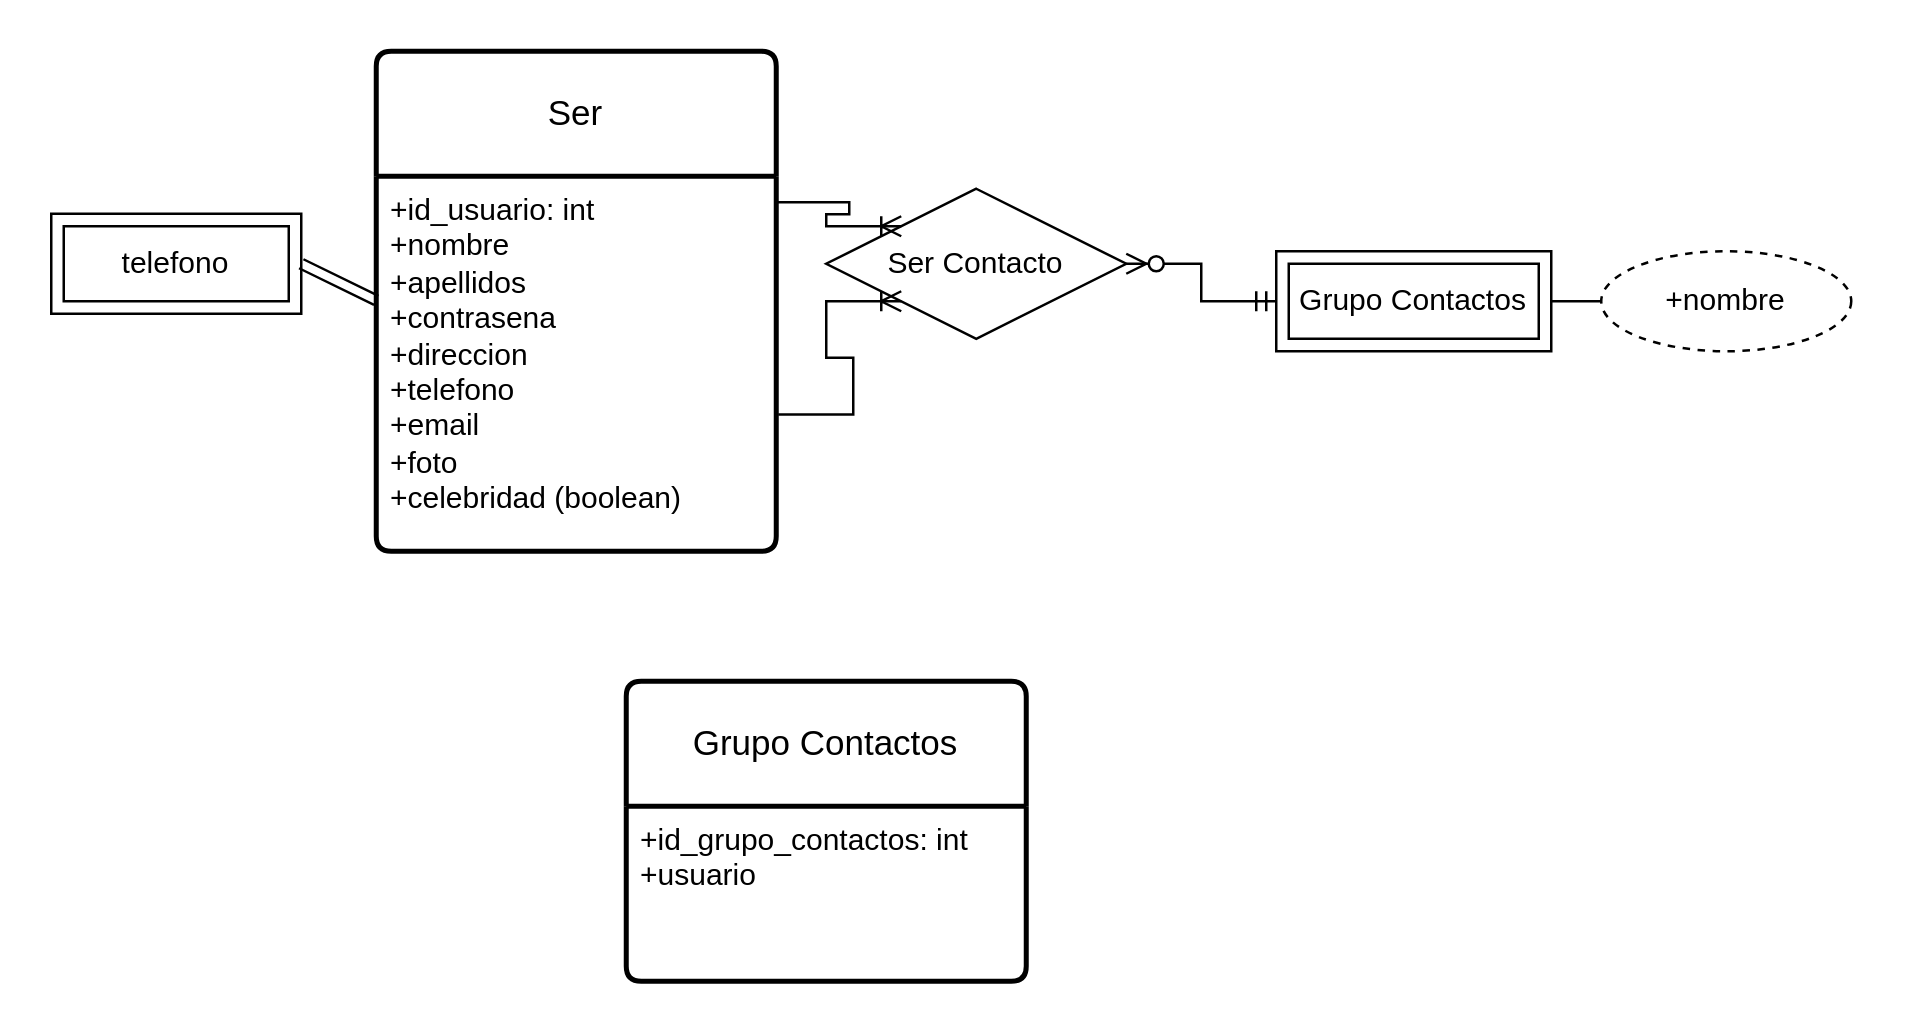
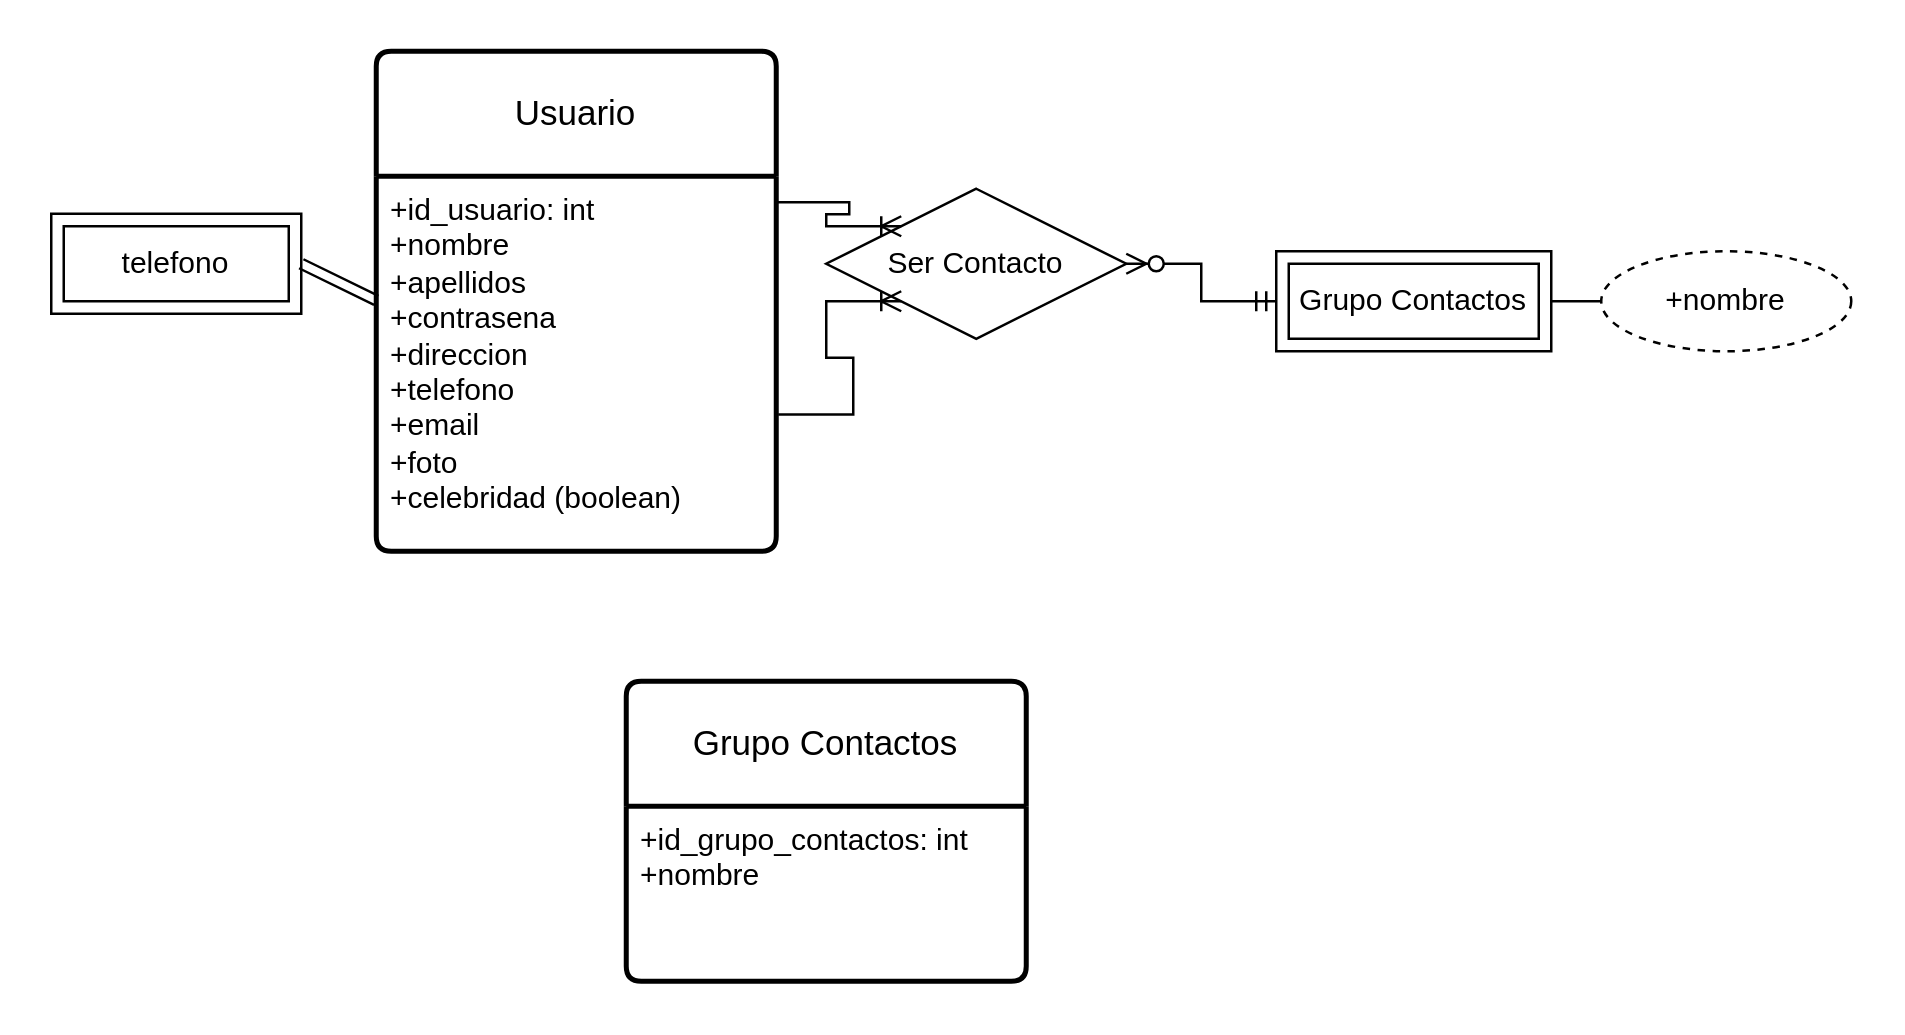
node "Ser": label "Ser" -> "Usuario"
node "+id_grupo_contactos: int +usuario": label "+id_grupo_contactos: int +usuario" -> "+id_grupo_contactos: int +nombre"
